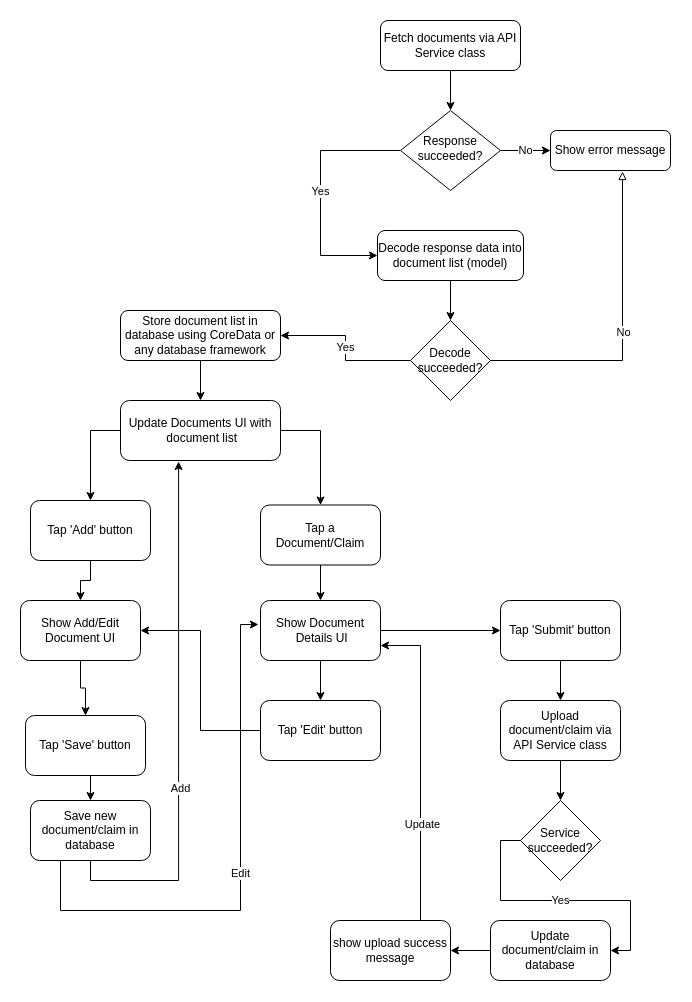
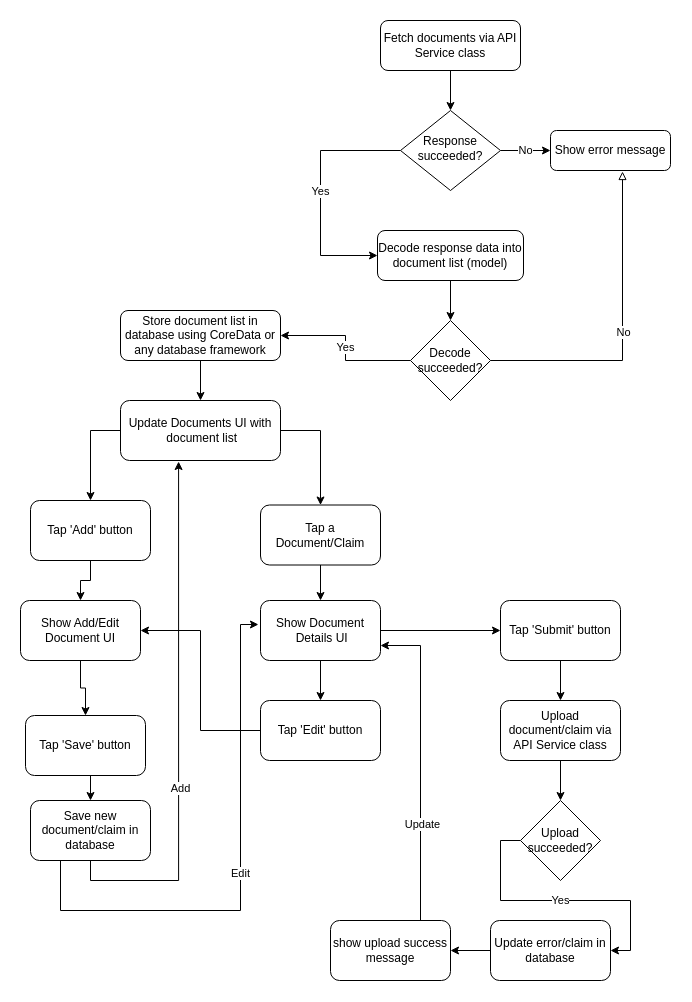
node "Service succeeded?": label "Service succeeded?" -> "Upload succeeded?"
node "Update document/claim in database": label "Update document/claim in database" -> "Update error/claim in database"
